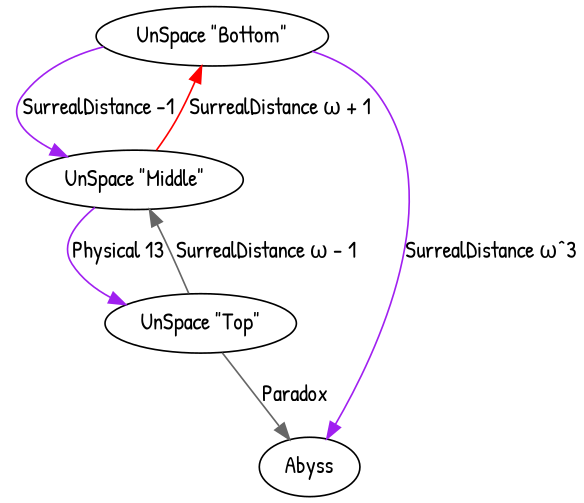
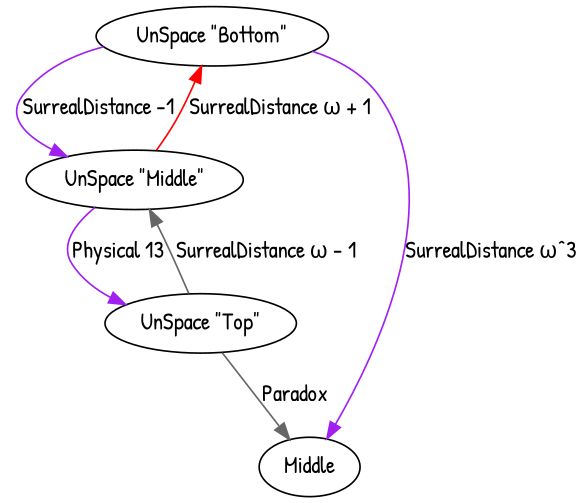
node "Abyss": label "Abyss" -> "Middle"
